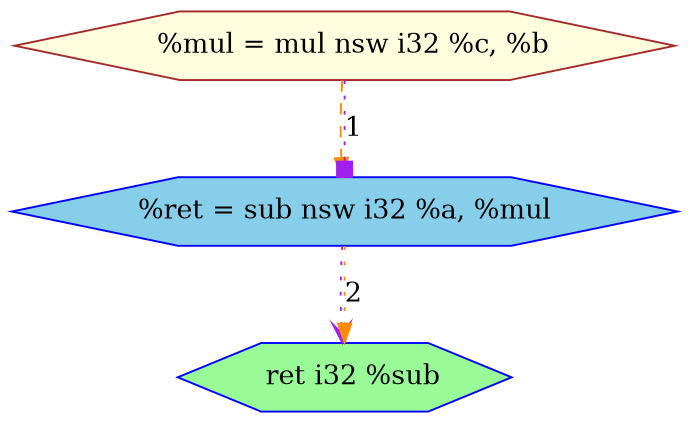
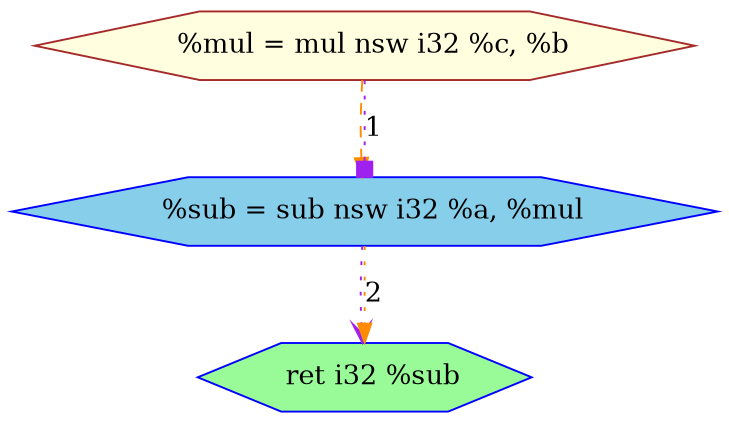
node "%ret = sub nsw i32 %a, %mul": label "%ret = sub nsw i32 %a, %mul" -> "%sub = sub nsw i32 %a, %mul"
